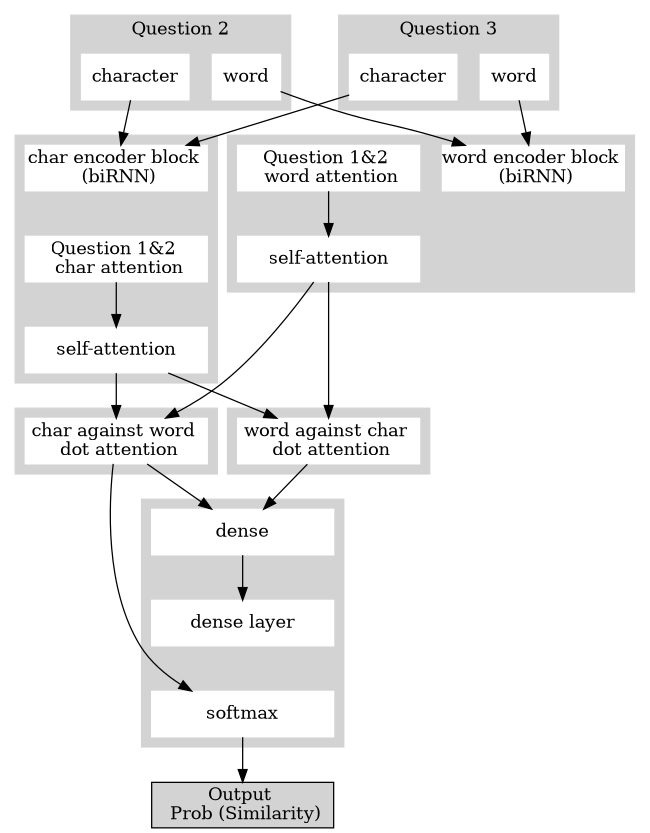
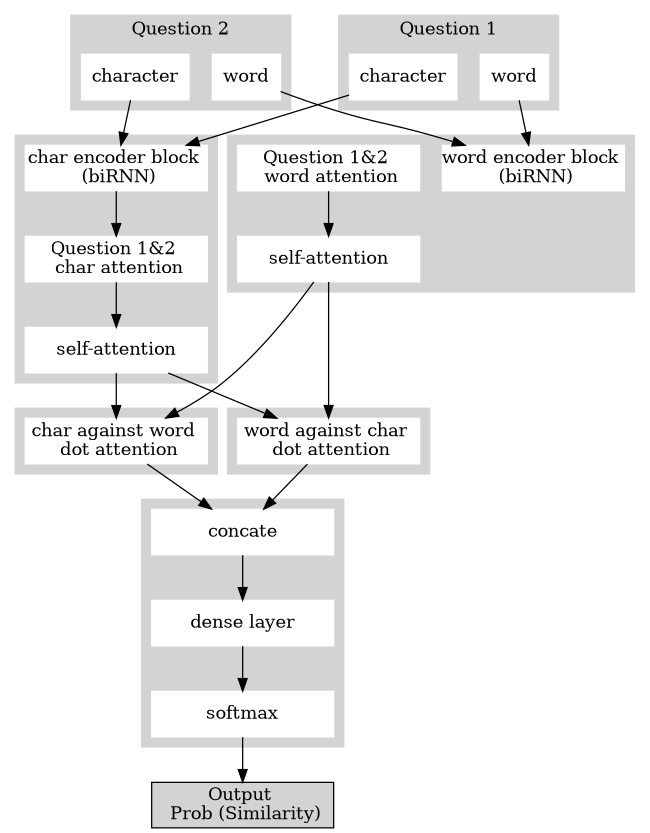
cluster "Question 3": label "Question 3" -> "Question 1"
edge "char encoder block (biRNN)" -> "Question 1&2 char attention": added
node "dense": label "dense" -> "concate"
edge "char against word dot attention" -> "softmax": now "dense layer" -> "softmax"
